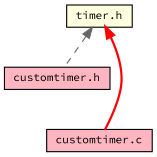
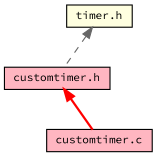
edge "customtimer.c" -> "timer.h": now "customtimer.c" -> "customtimer.h"
